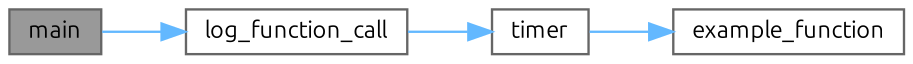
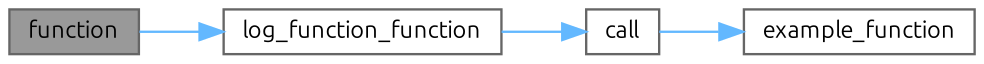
node "main": label "main" -> "function"
node "log_function_call": label "log_function_call" -> "log_function_function"
node "timer": label "timer" -> "call"
